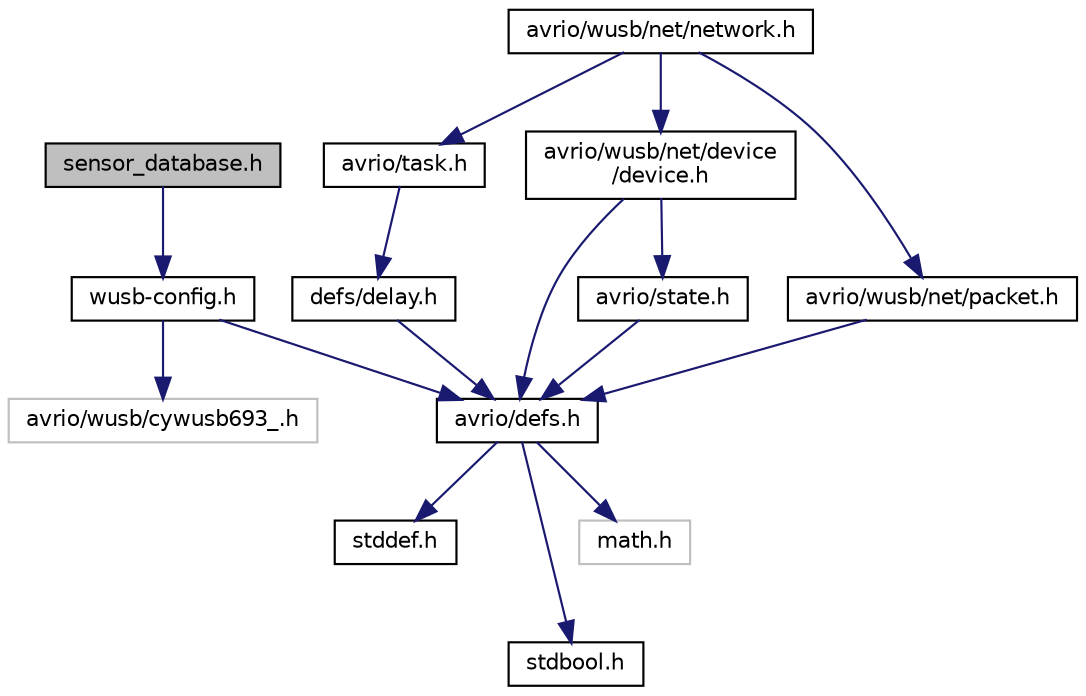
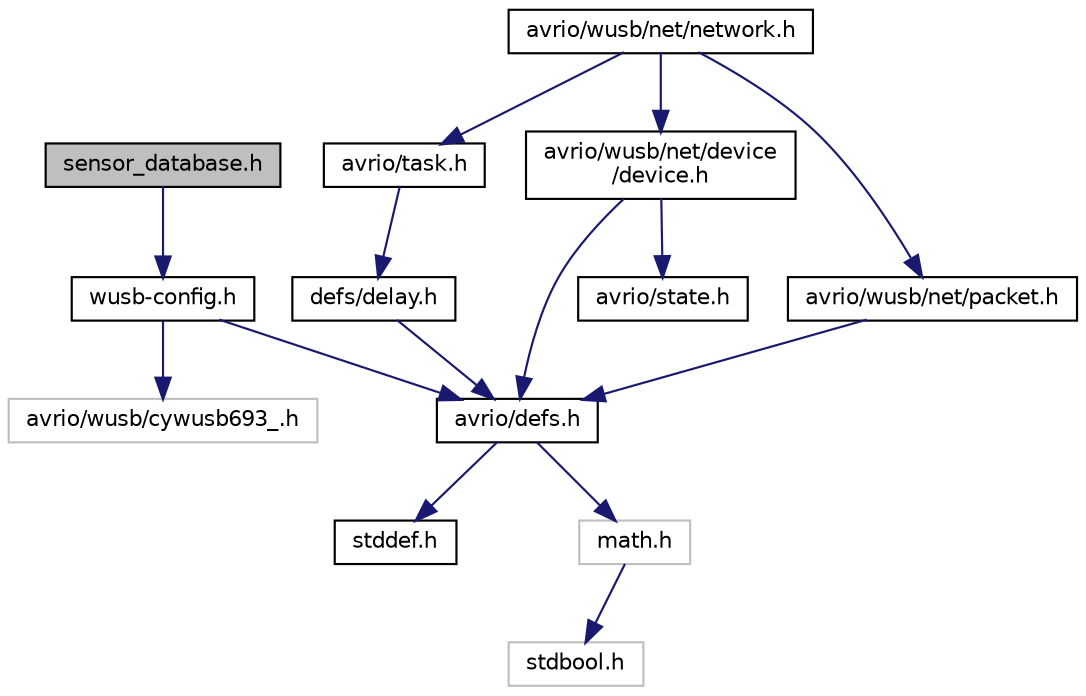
edge "avrio/state.h" -> "avrio/defs.h": removed
edge "avrio/defs.h" -> "stdbool.h": now "math.h" -> "stdbool.h"
node "stdbool.h": color black -> grey75
